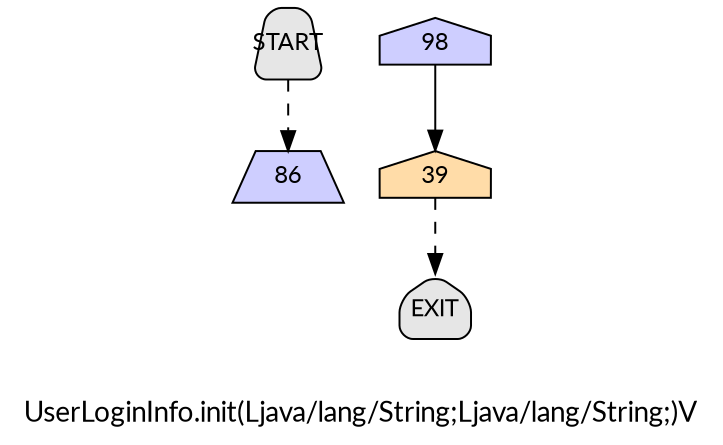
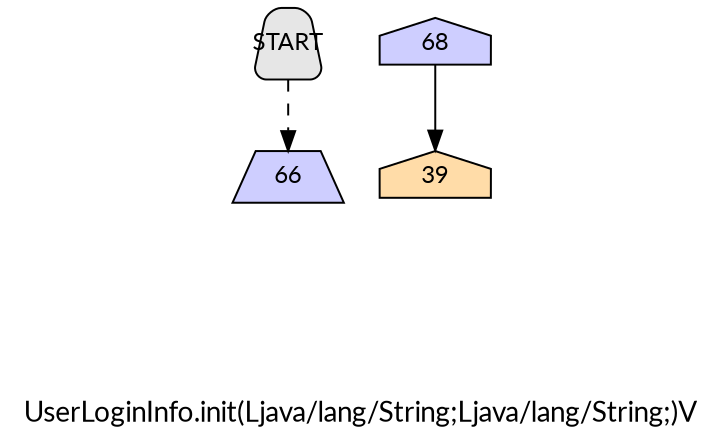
node "98": label "98" -> "68"
node "86": label "86" -> "66"
node "EXIT": removed
